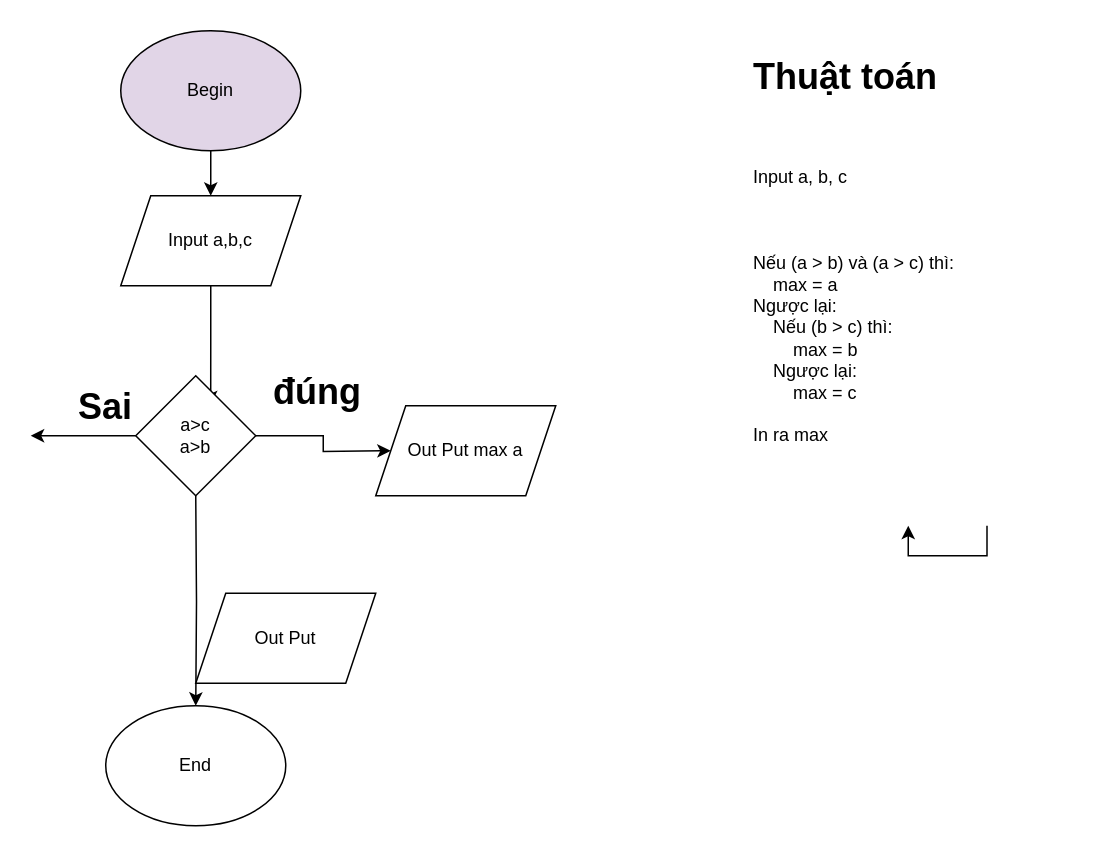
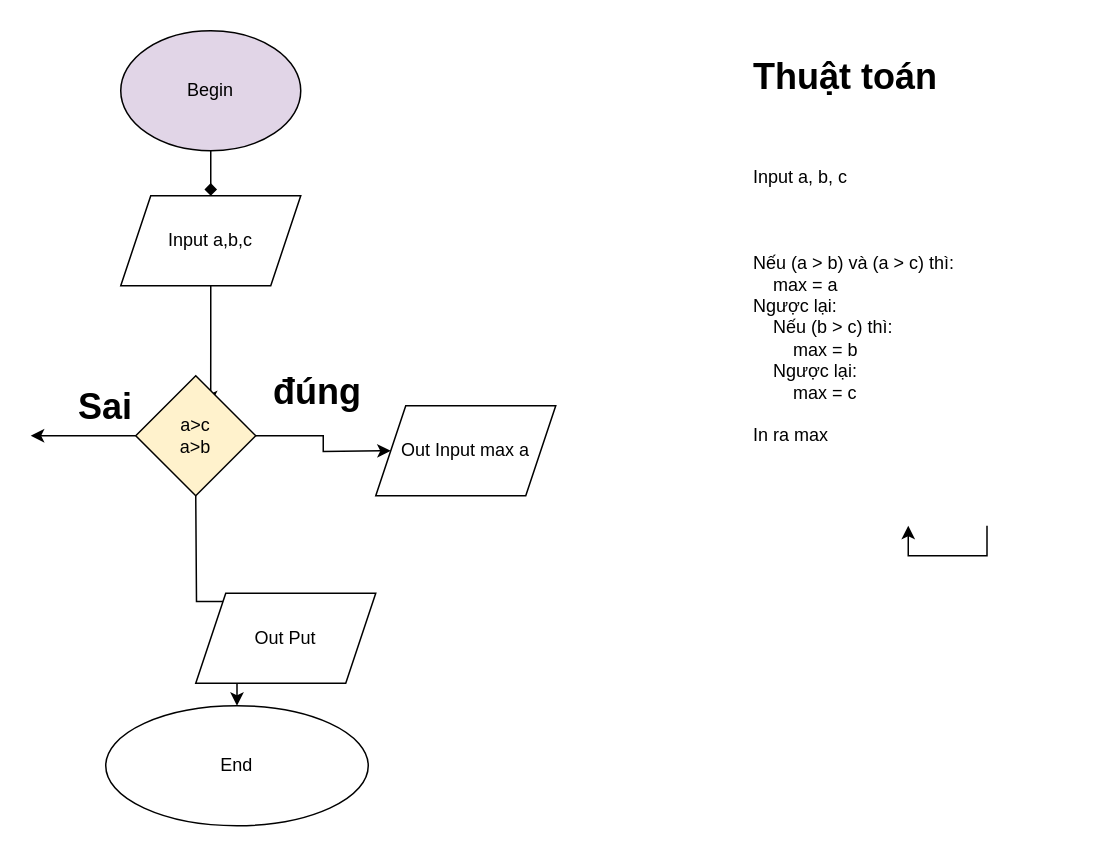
edge "Begin" -> "Input a,b,c": arrowhead classic -> diamond
node "a>c a>b": fillcolor #ffffff -> #fff2cc
node "Out Put max a": label "Out Put max a" -> "Out Input max a"
node "End": size 180x120 -> 263x120
